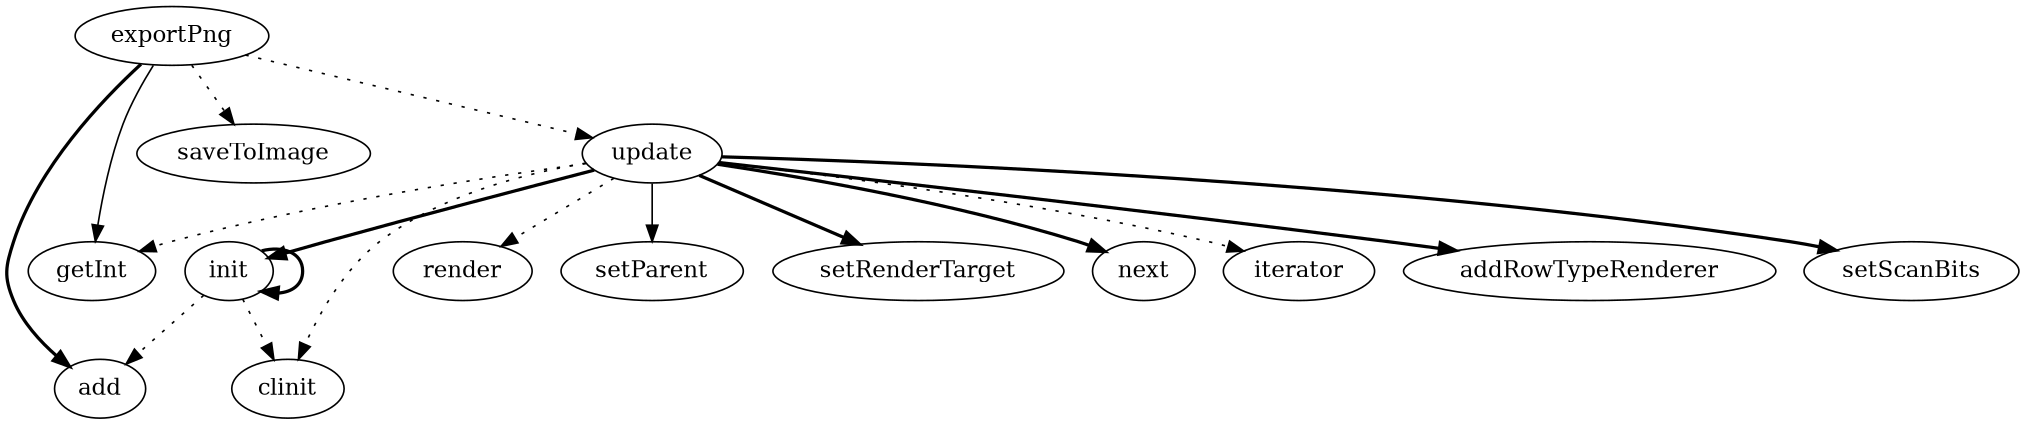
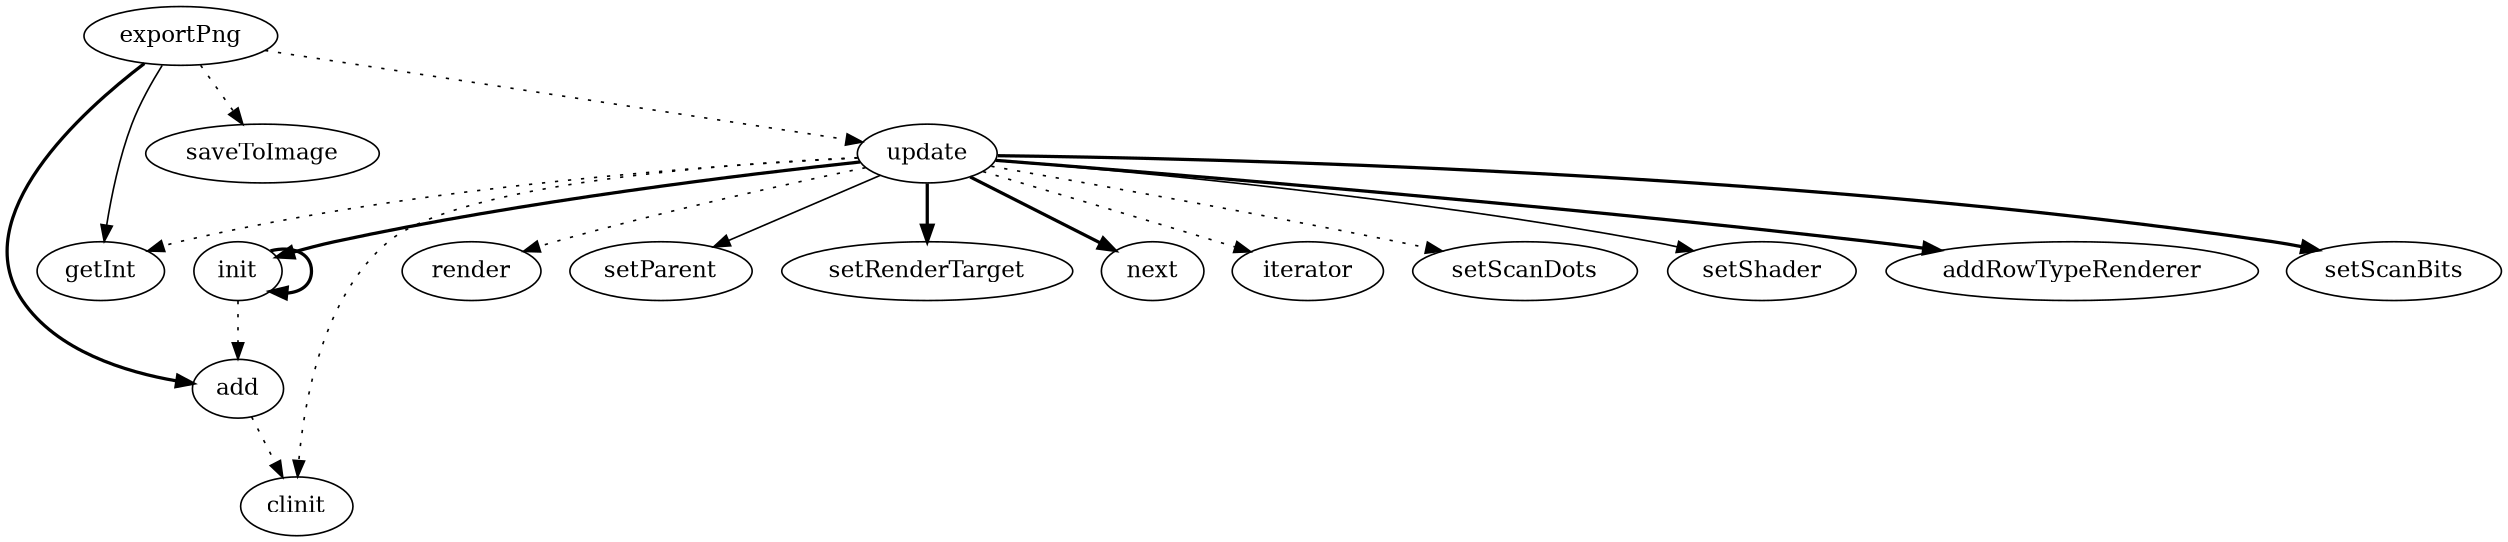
node "setScanDots": added
node "setShader": added
edge "init" -> "clinit": now "add" -> "clinit"
